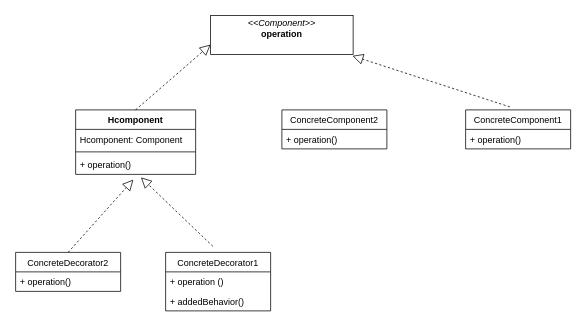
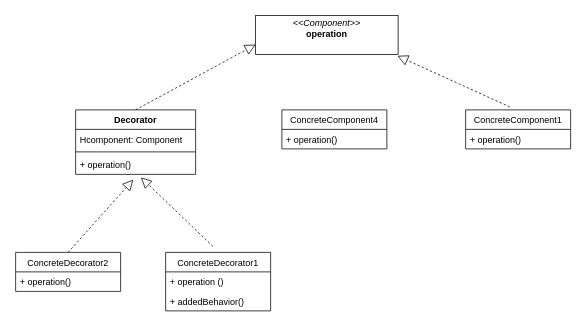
node "<<Component>> operation": moved (282, 35) -> (327, 35)
node "Hcomponent": label "Hcomponent" -> "Decorator"
node "ConcreteComponent2": label "ConcreteComponent2" -> "ConcreteComponent4"
